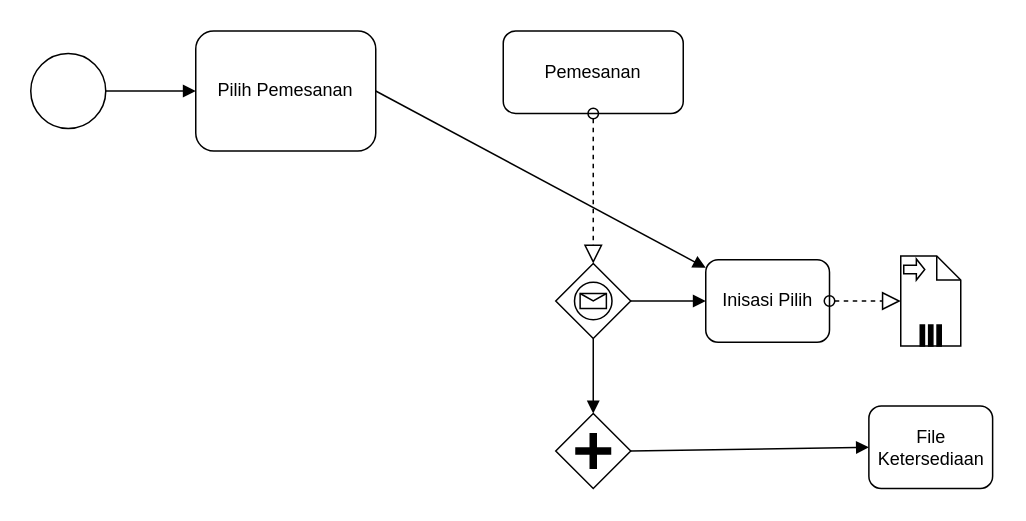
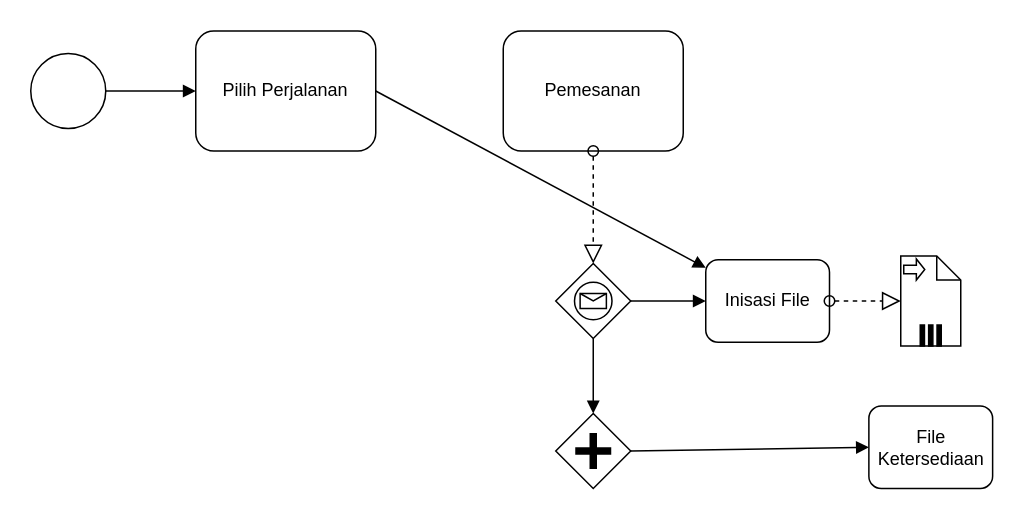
node "Pemesanan": size 180x83 -> 180x120
node "Pilih Pemesanan": label "Pilih Pemesanan" -> "Pilih Perjalanan"
node "Inisasi Pilih": label "Inisasi Pilih" -> "Inisasi File"
